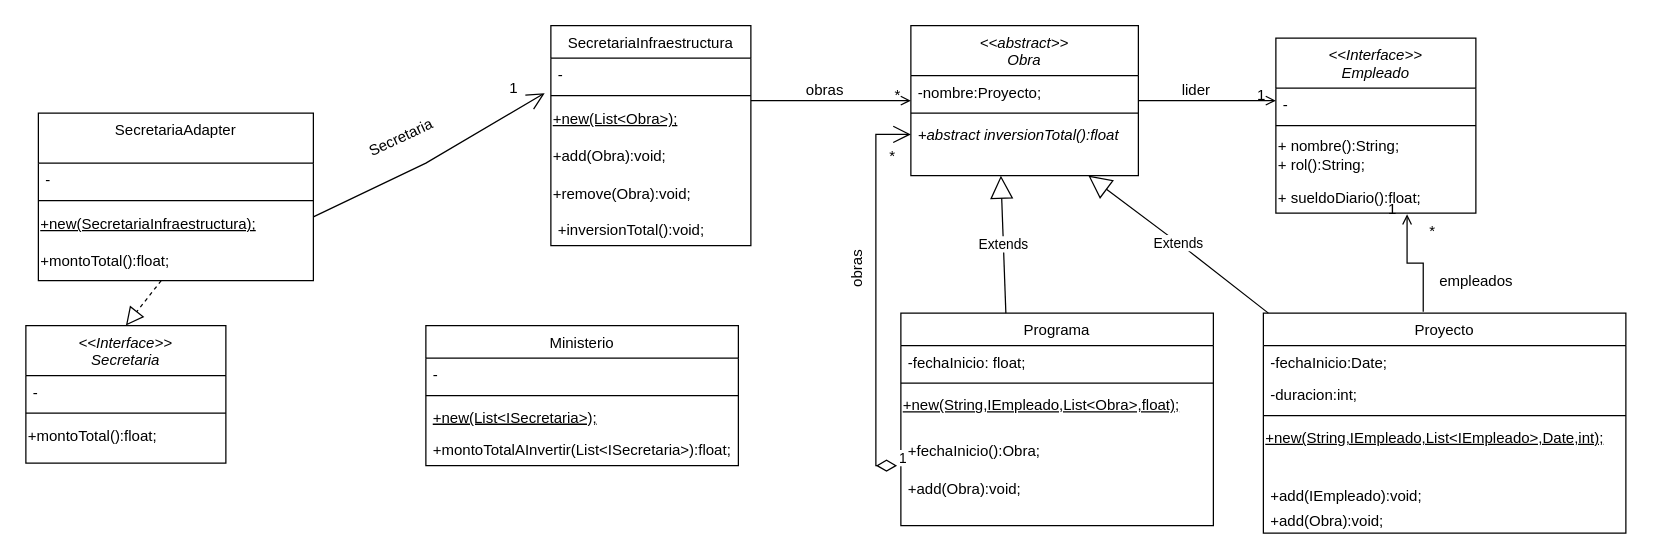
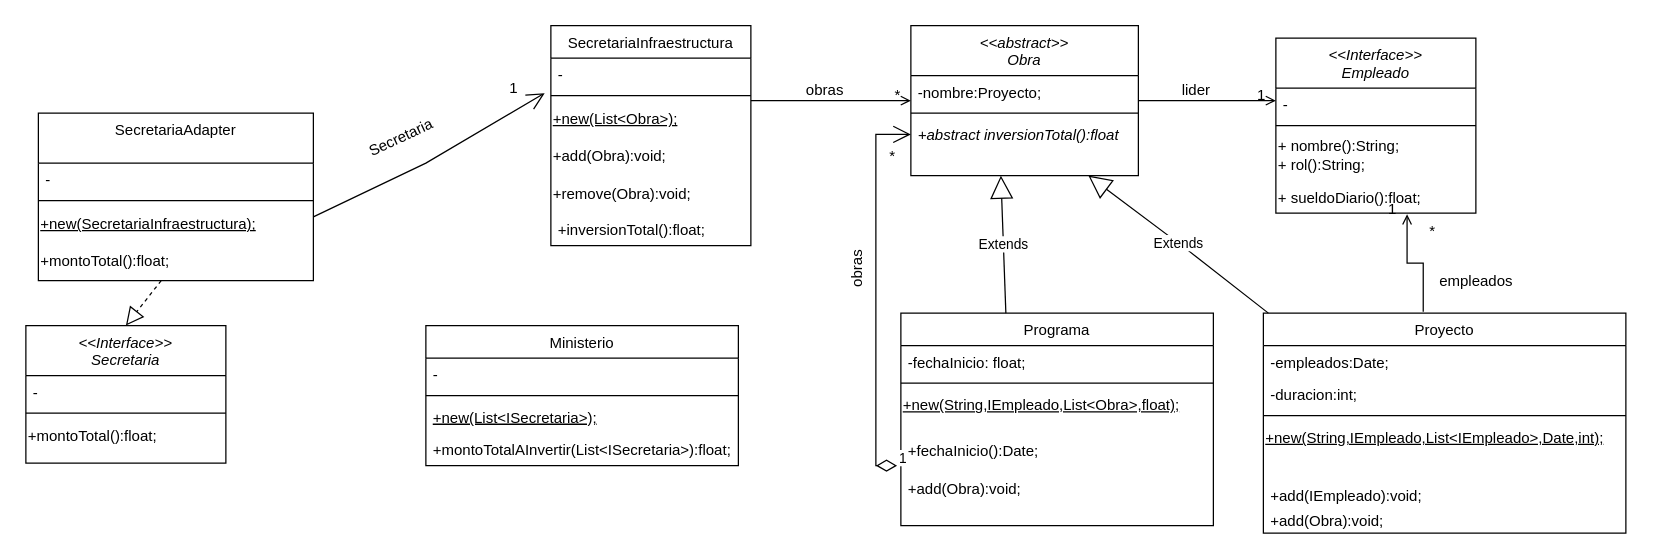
node "+inversionTotal():void;": label "+inversionTotal():void;" -> "+inversionTotal():float;"
node "-fechaInicio:Date;": label "-fechaInicio:Date;" -> "-empleados:Date;"
node "+fechaInicio():Obra;": label "+fechaInicio():Obra;" -> "+fechaInicio():Date;"
